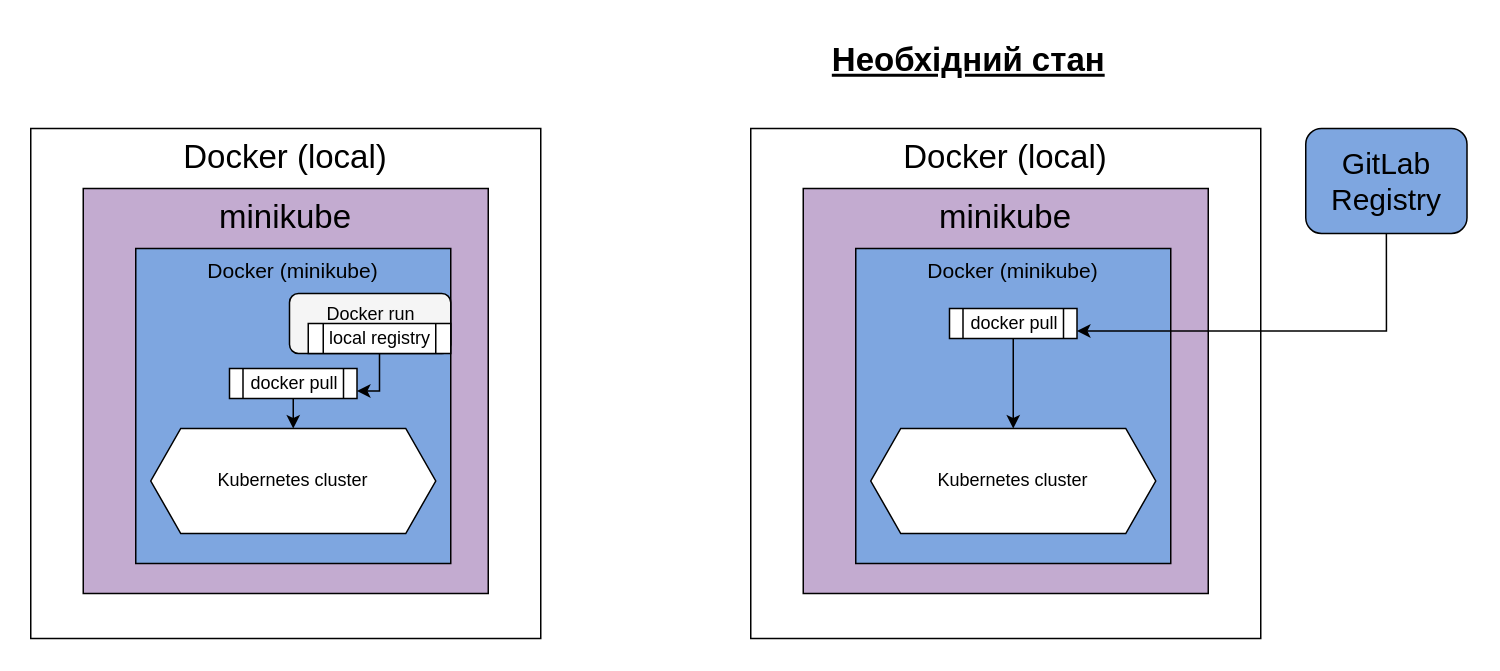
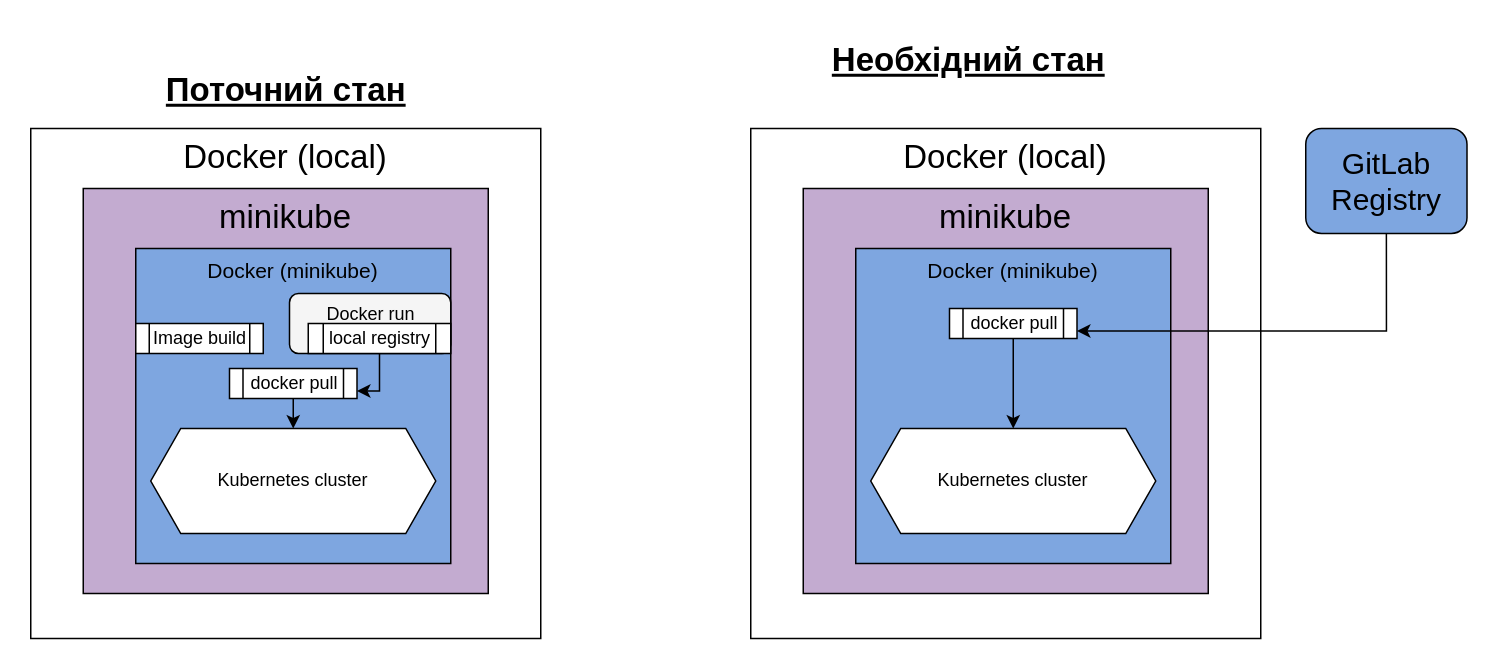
node "Поточний стан": added
node "Image build": added
